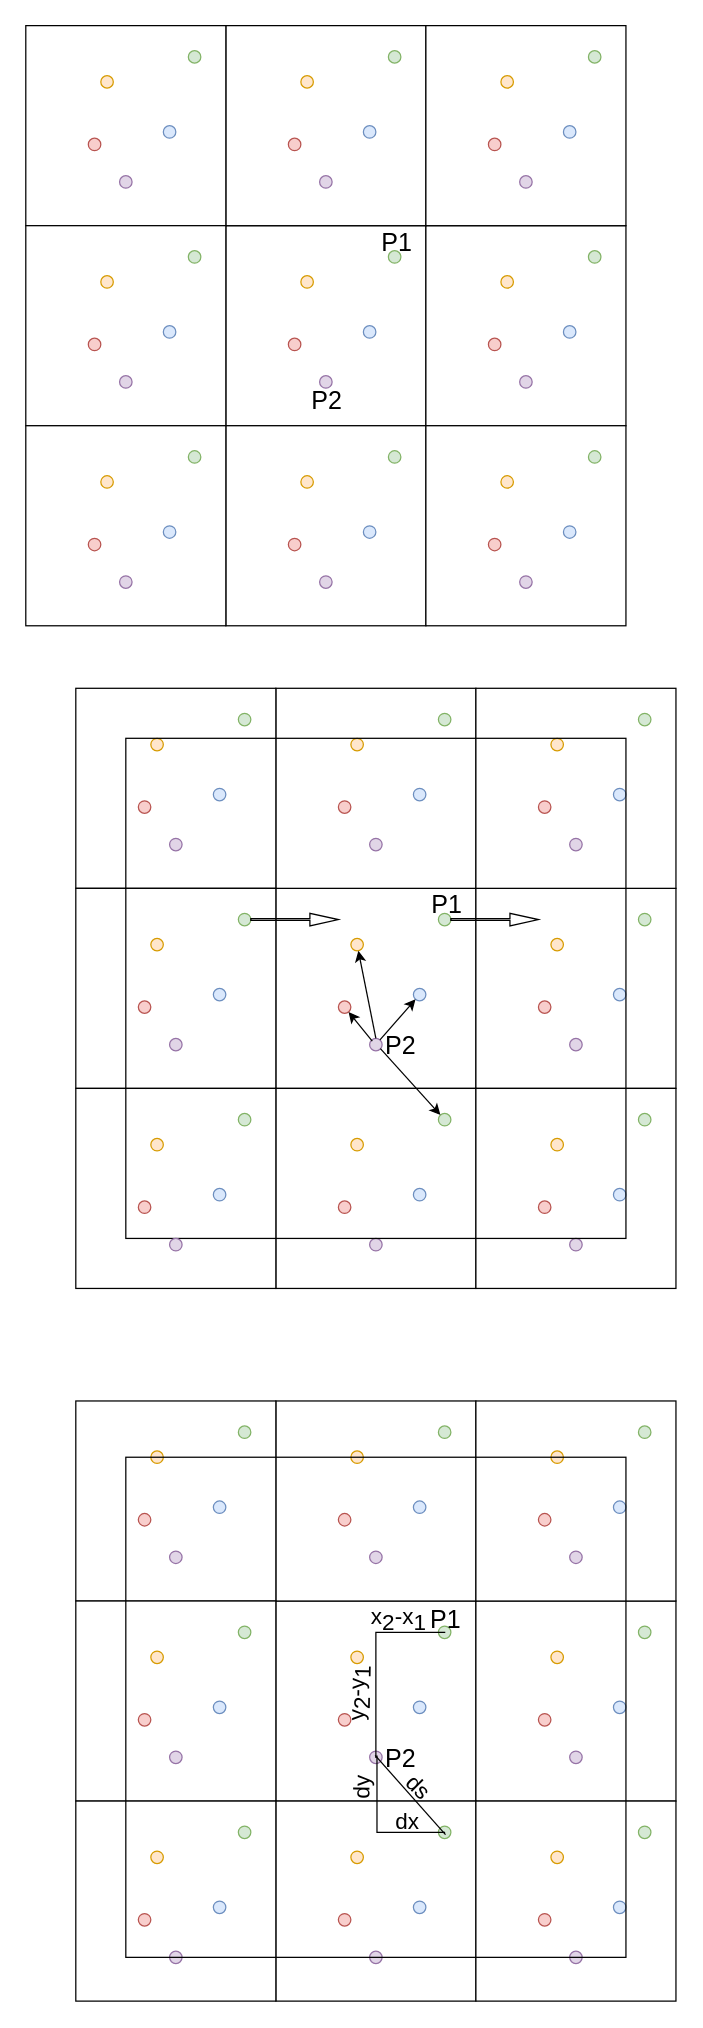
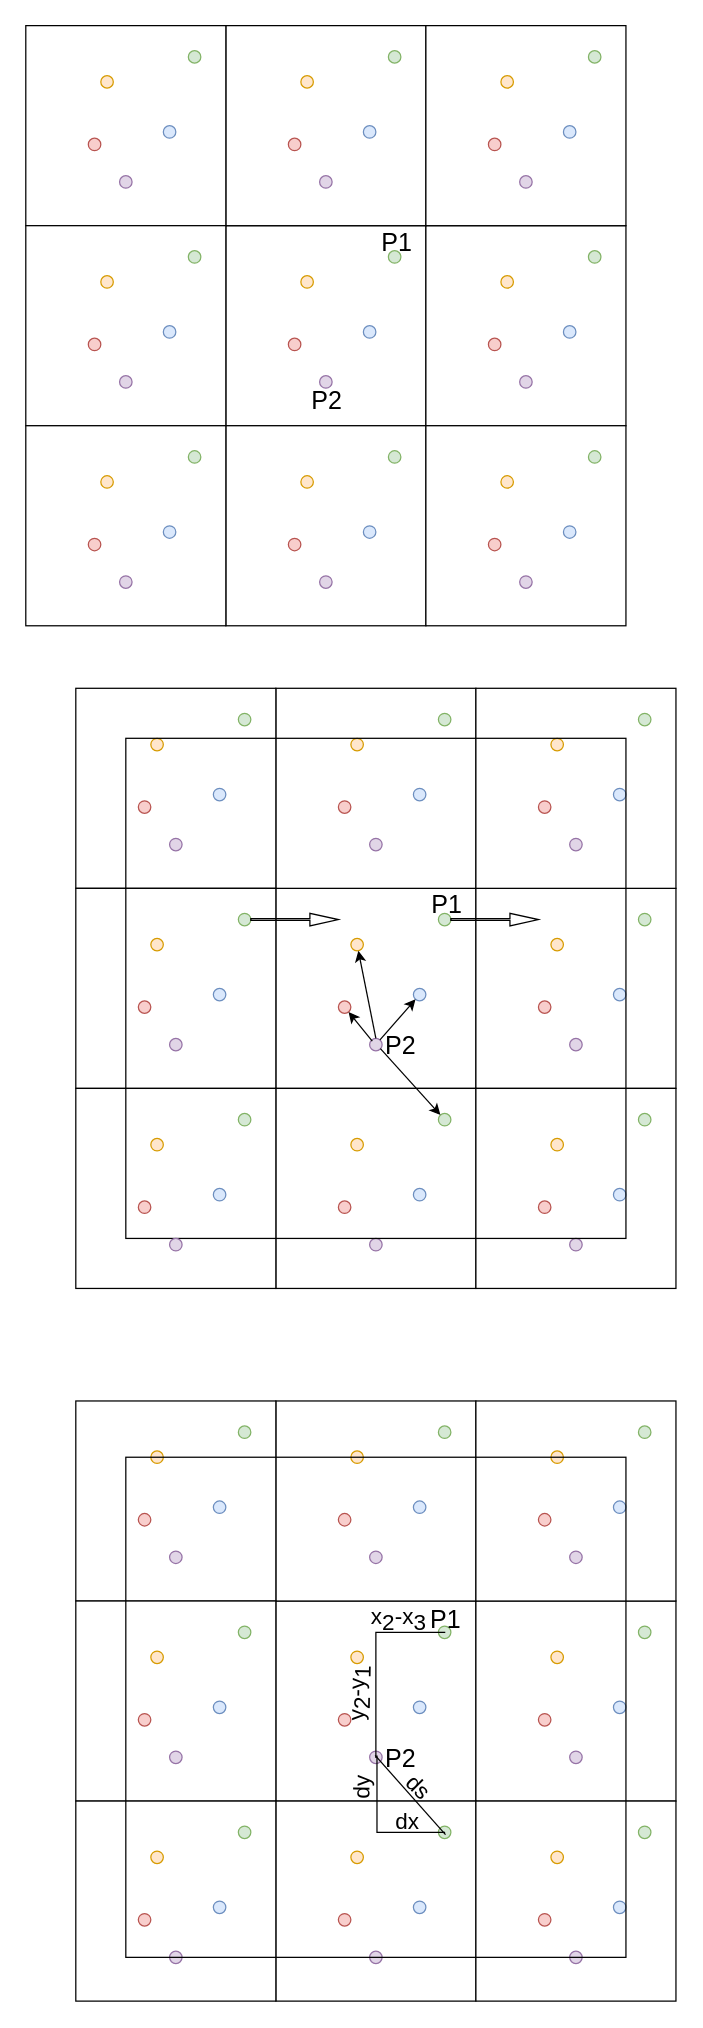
node "x2-x1": label "x2-x1" -> "x2-x3"
